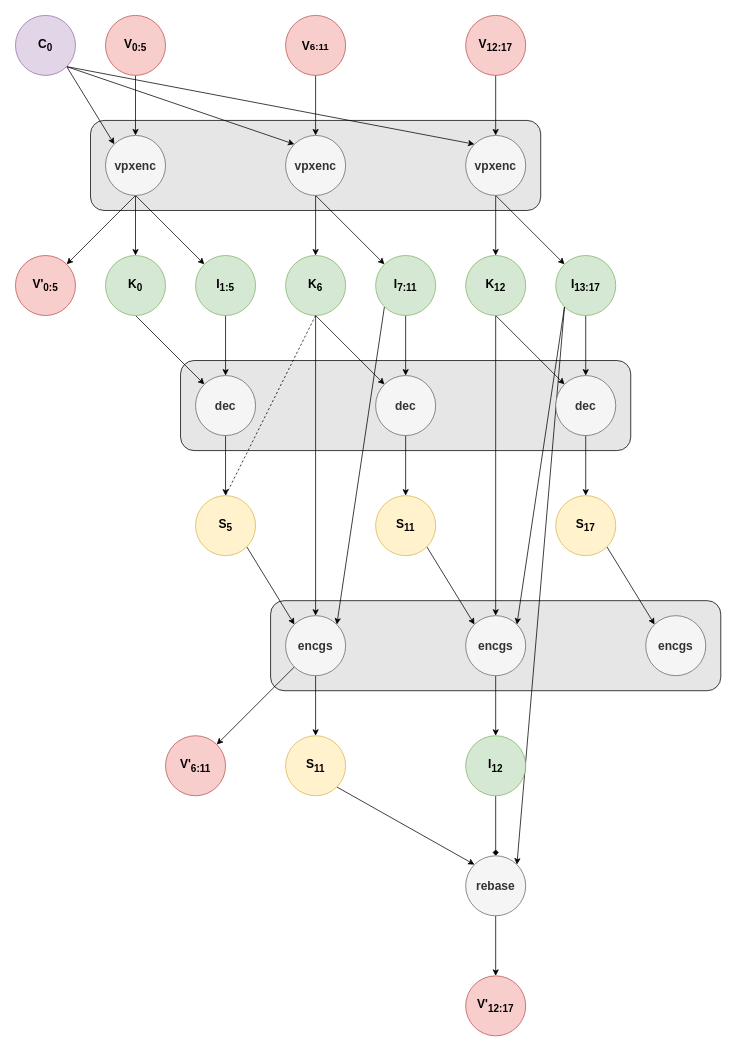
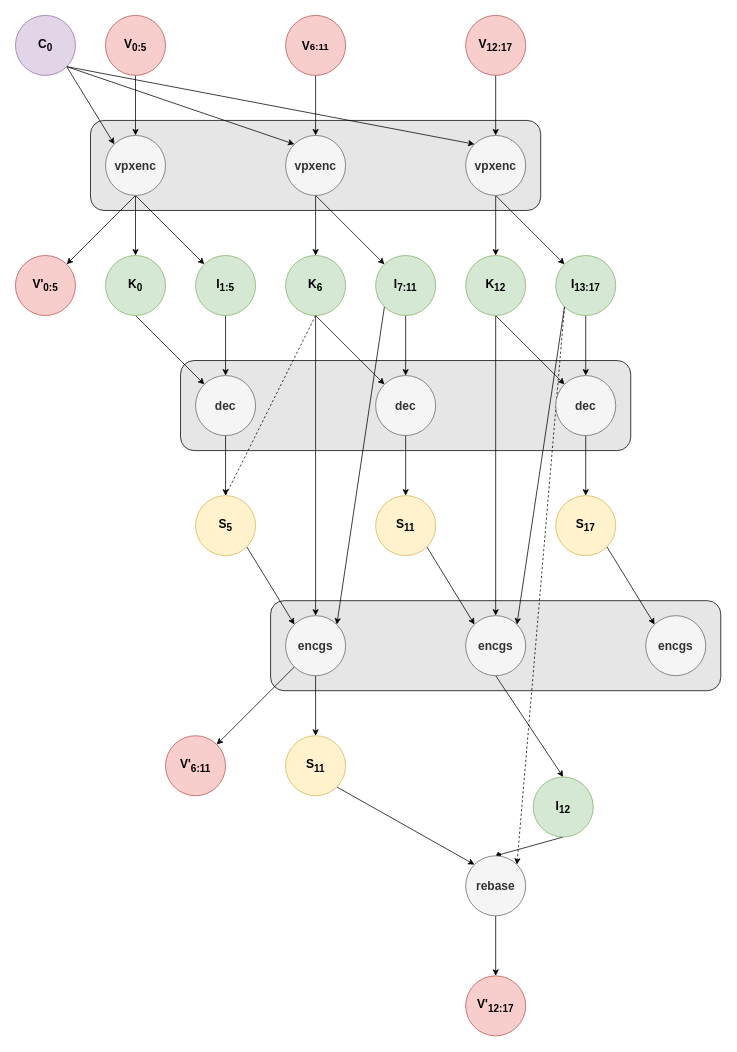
edge "I13:17" -> "rebase": style solid -> dashed
node "I12": moved (495, 765) -> (563, 807)
